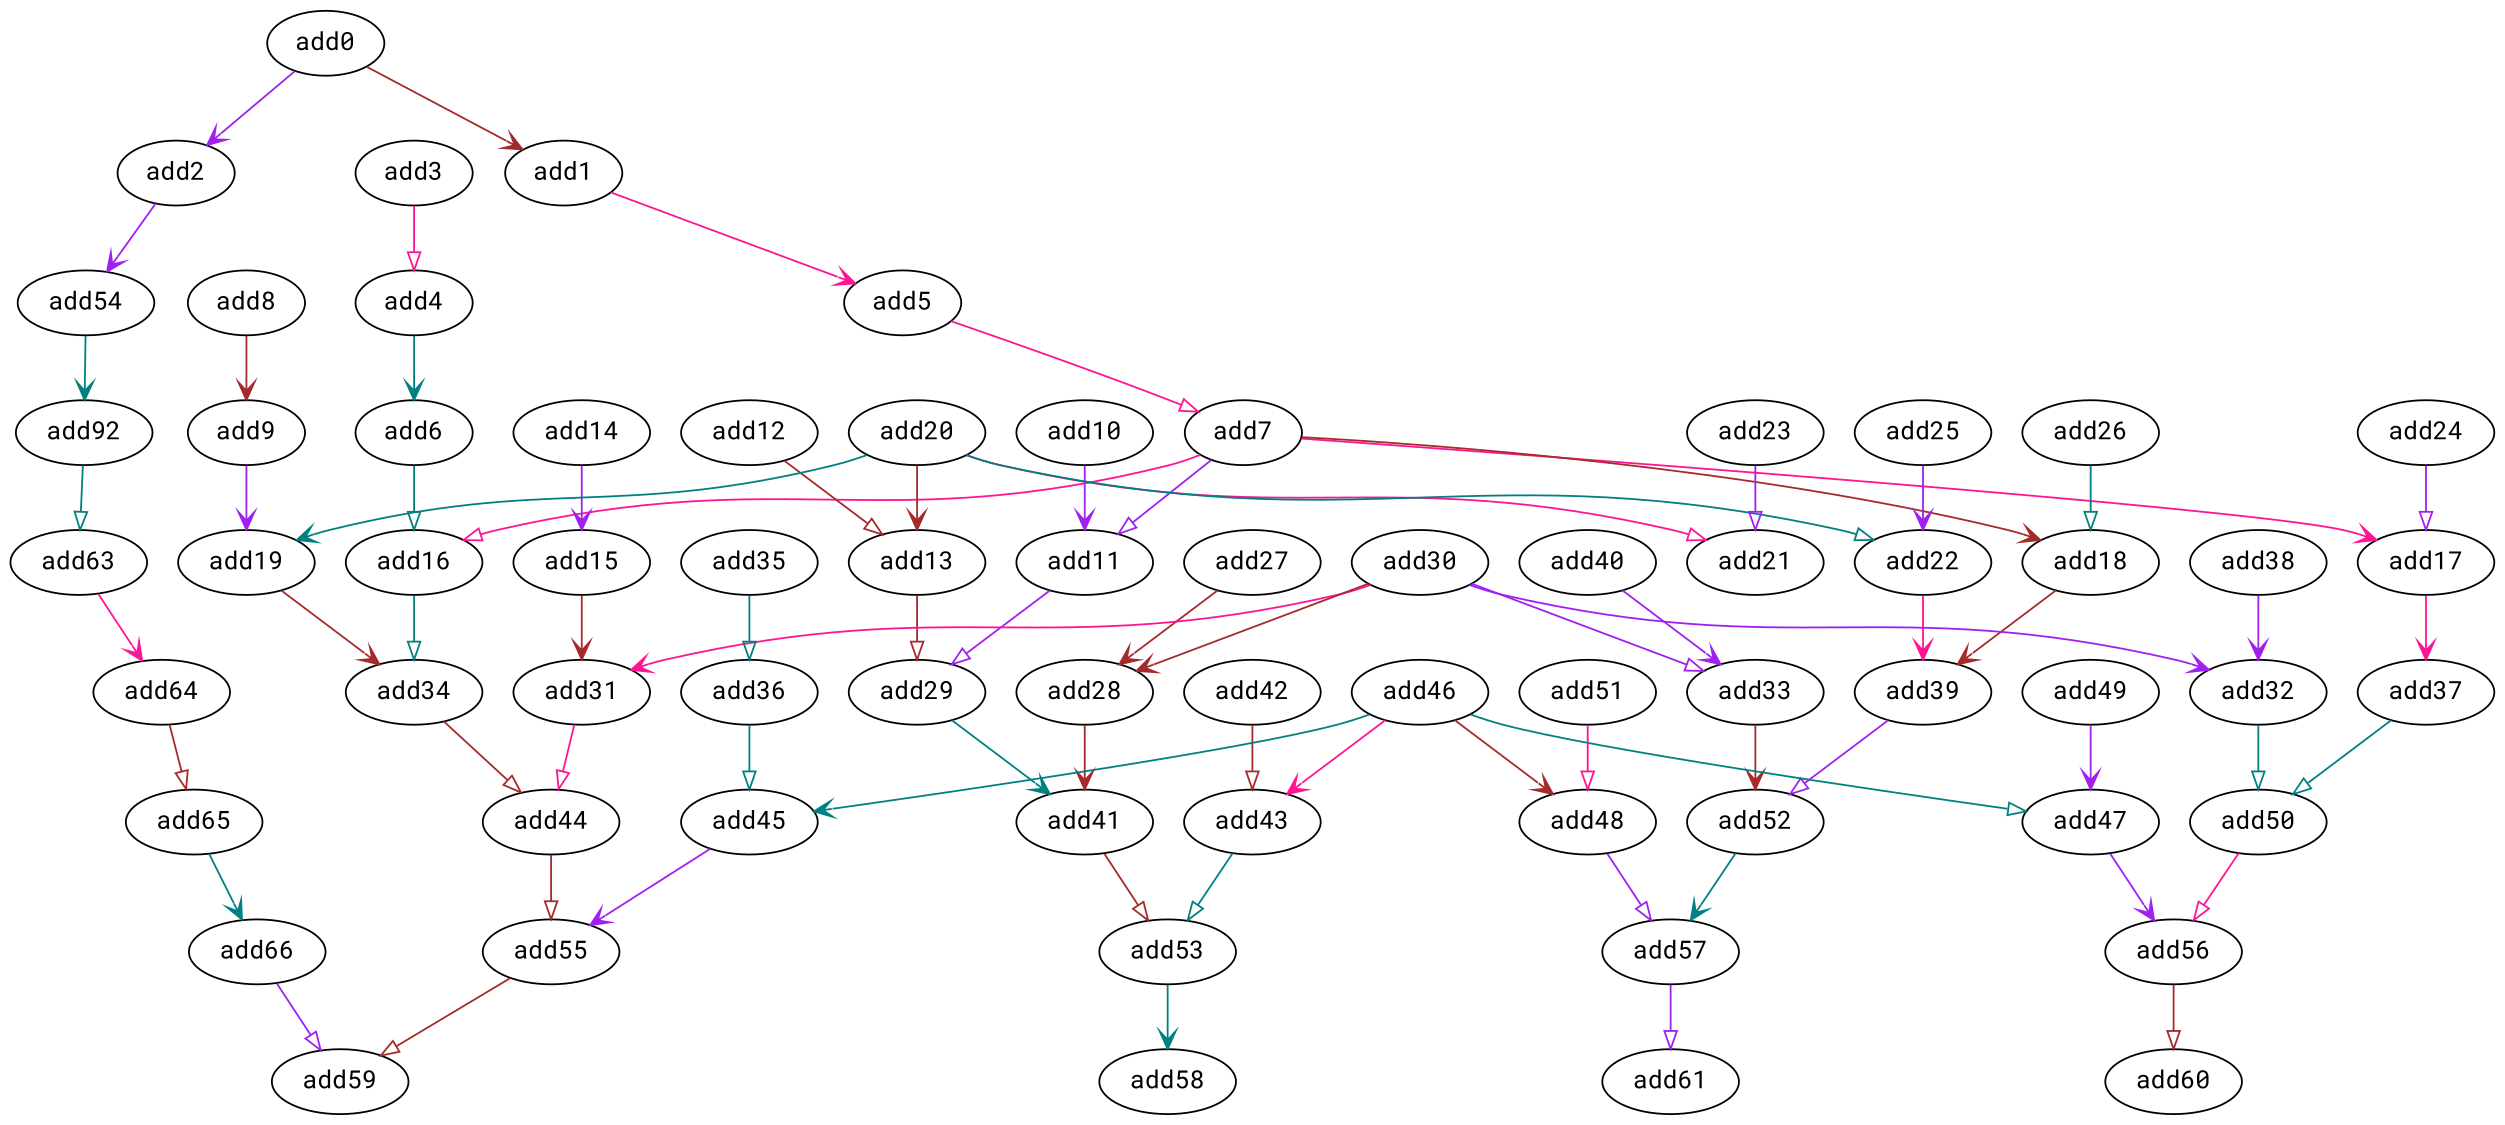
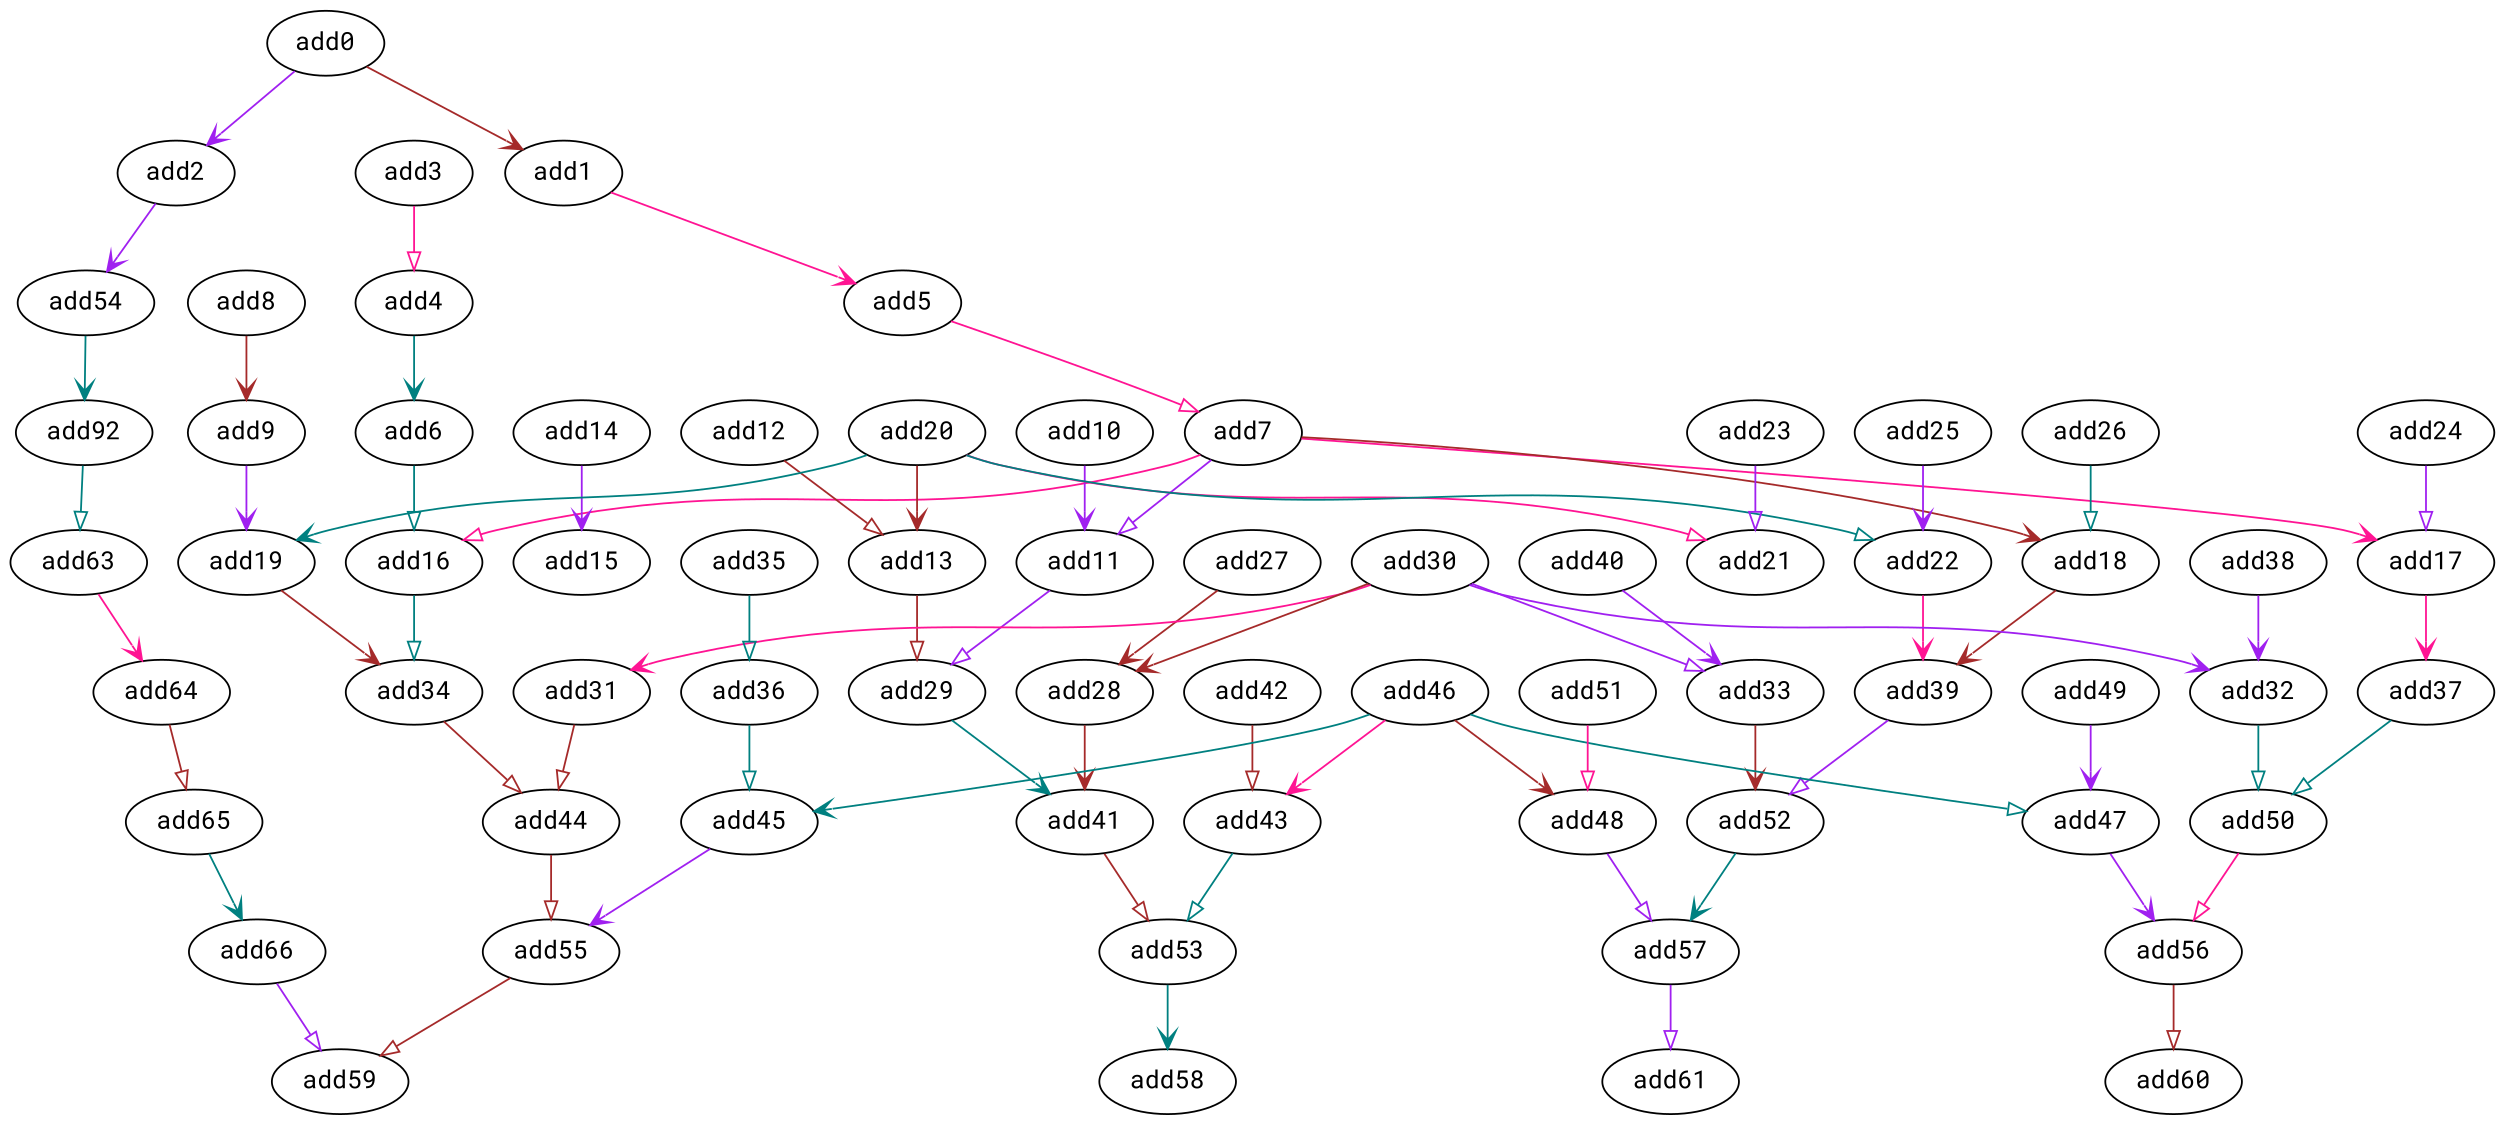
edge "add15" -> "add31": removed
edge "add31" -> "add44": color deeppink -> brown
